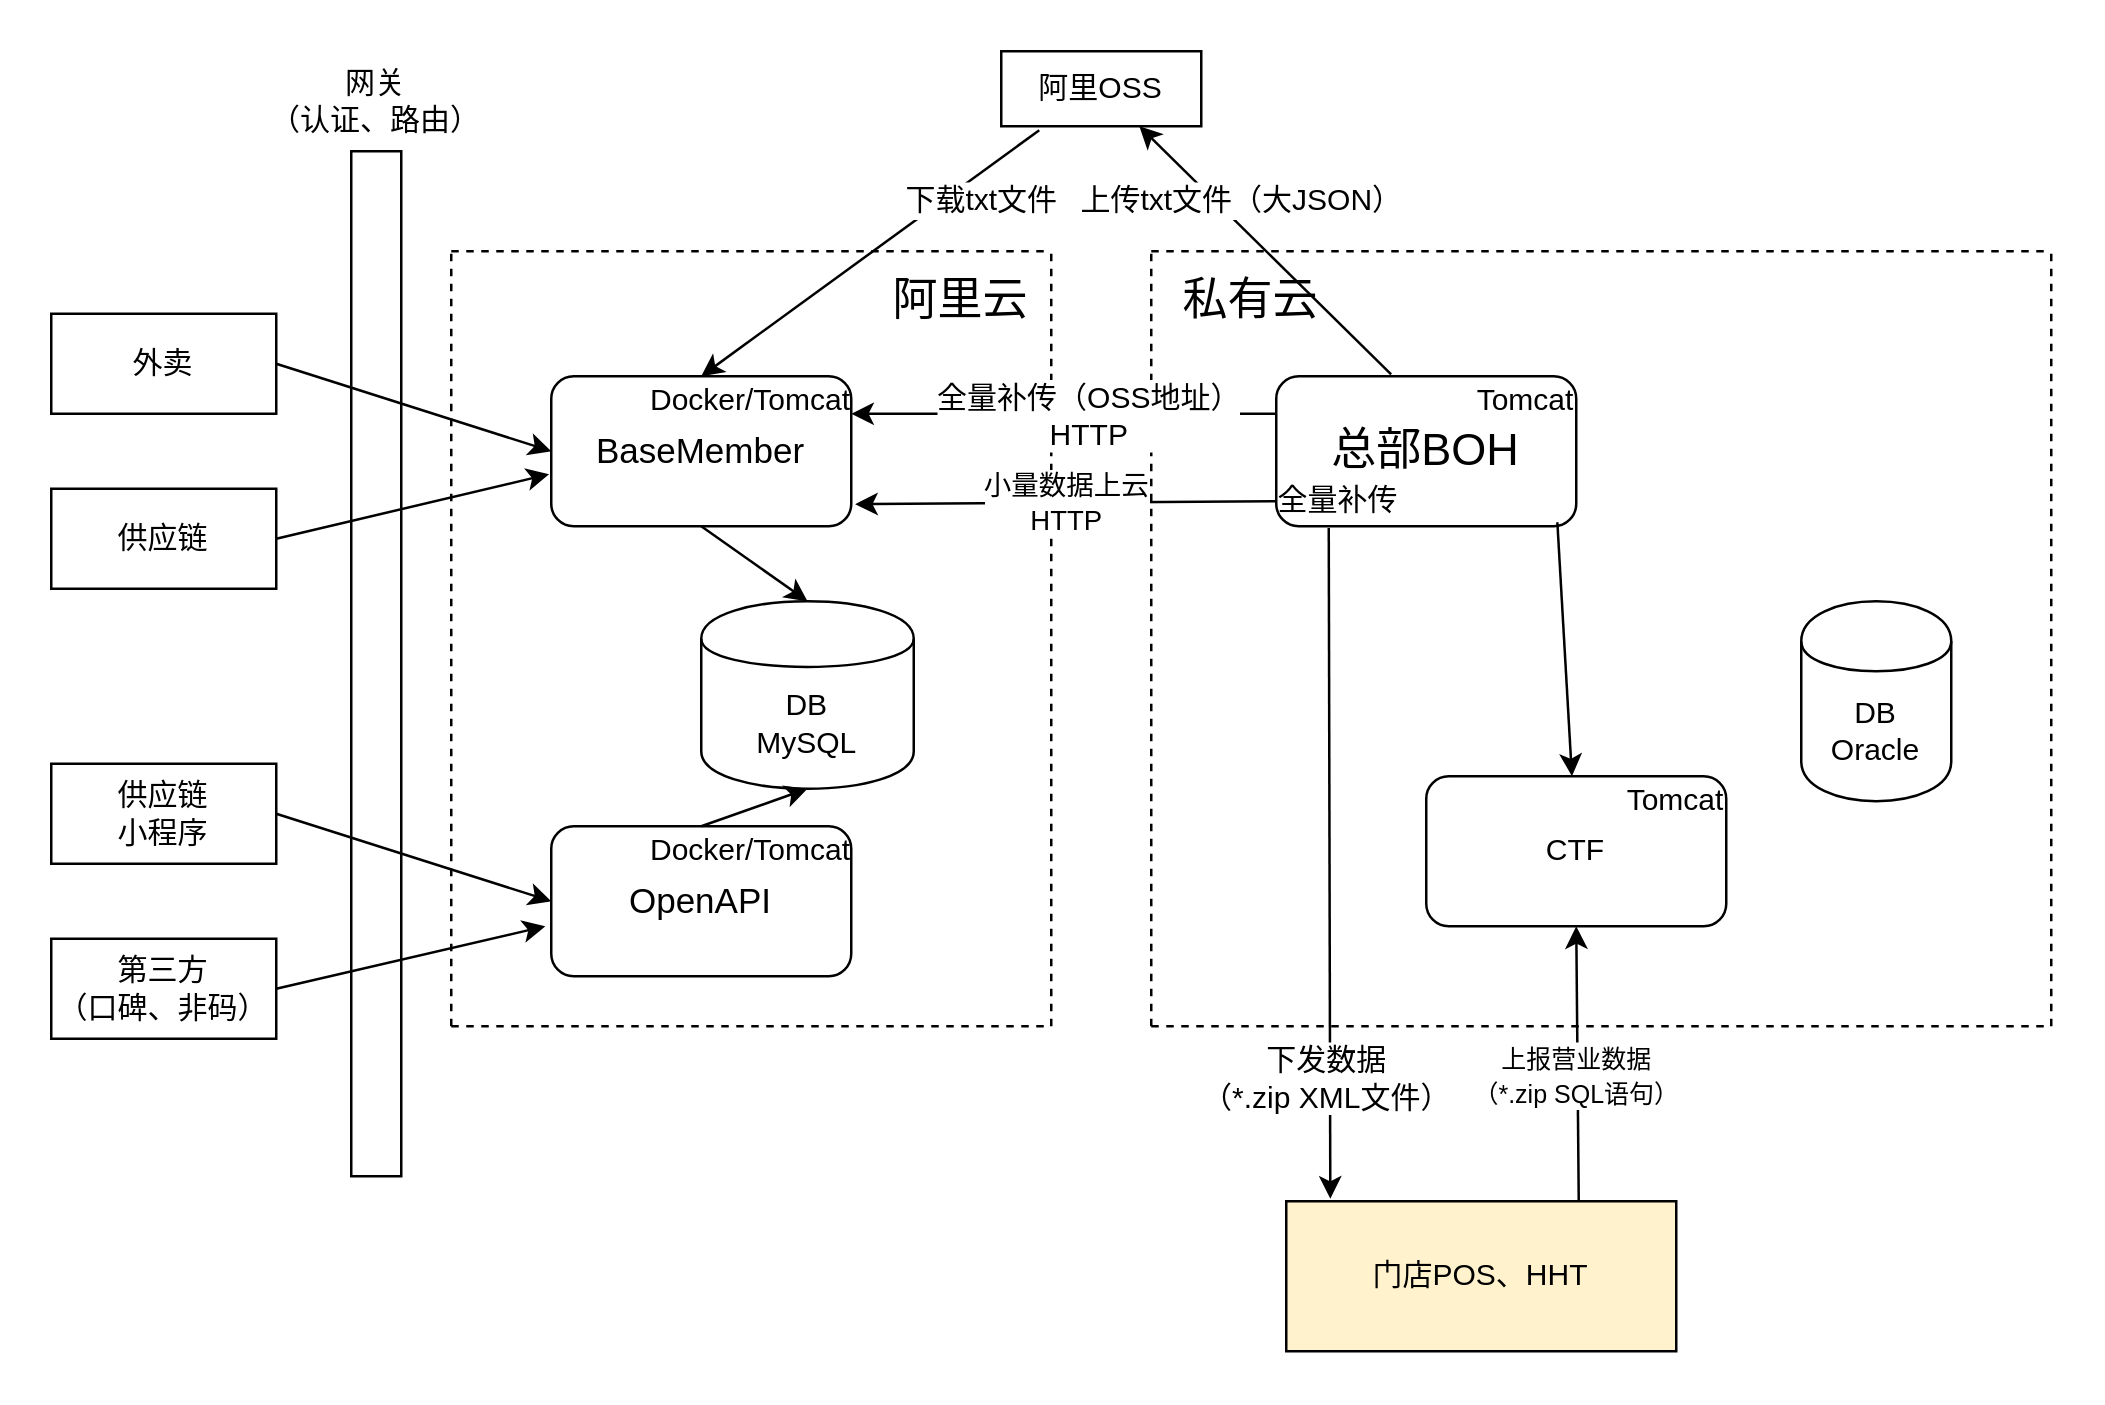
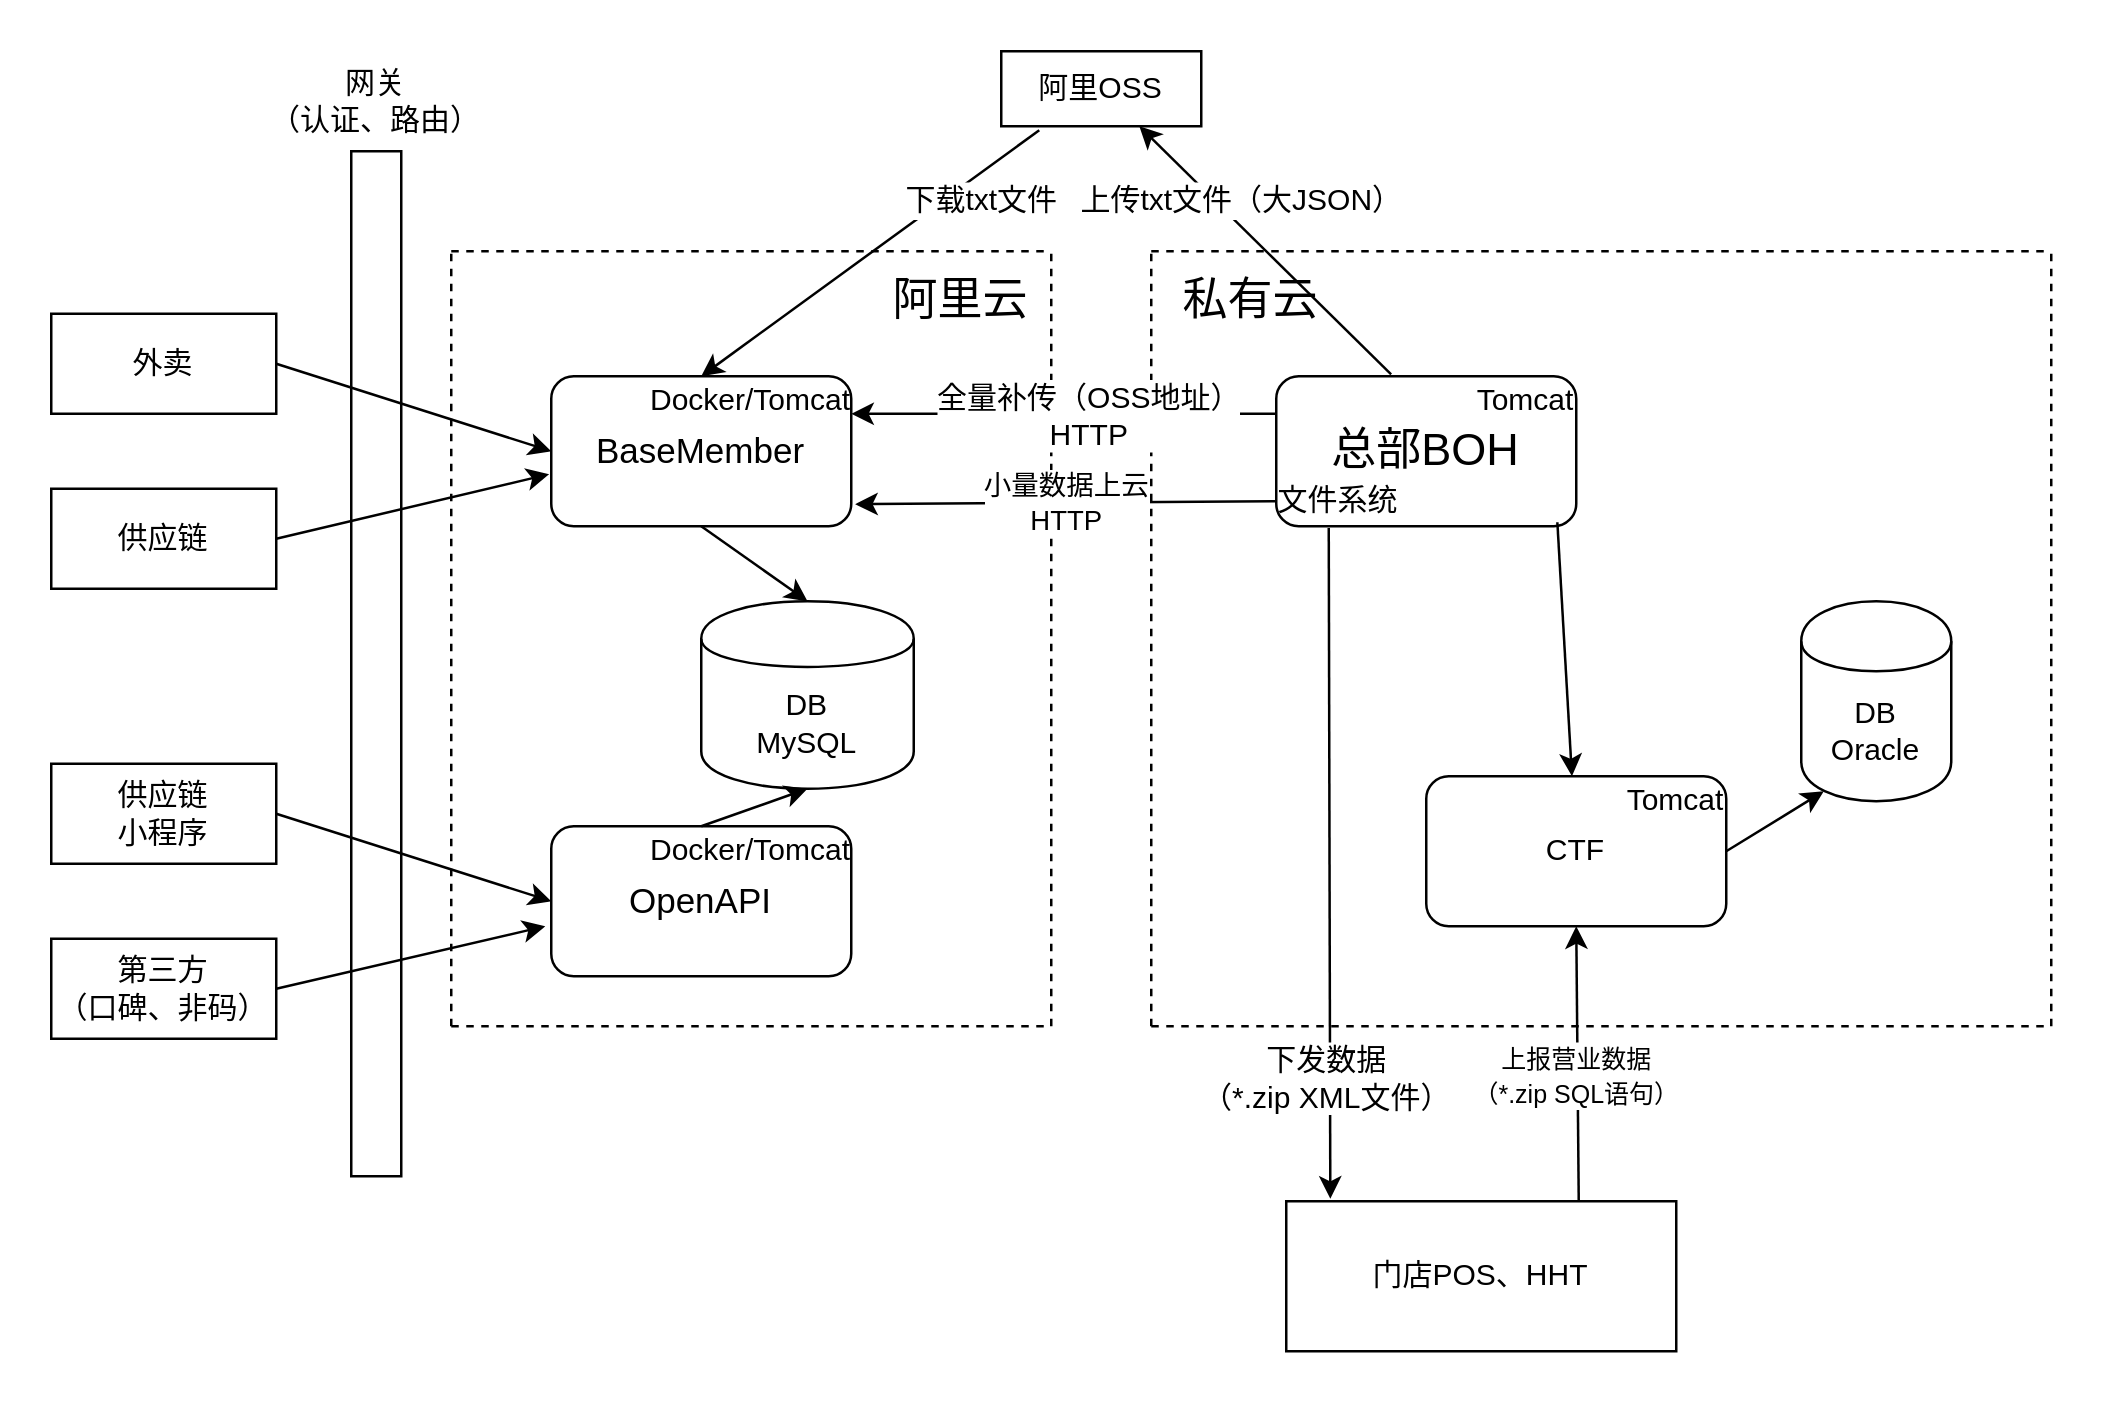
node "全量补传": label "全量补传" -> "文件系统"
edge "CTF" -> "DB Oracle": added
node "门店POS、HHT": fillcolor #fff2cc -> #ffffff
